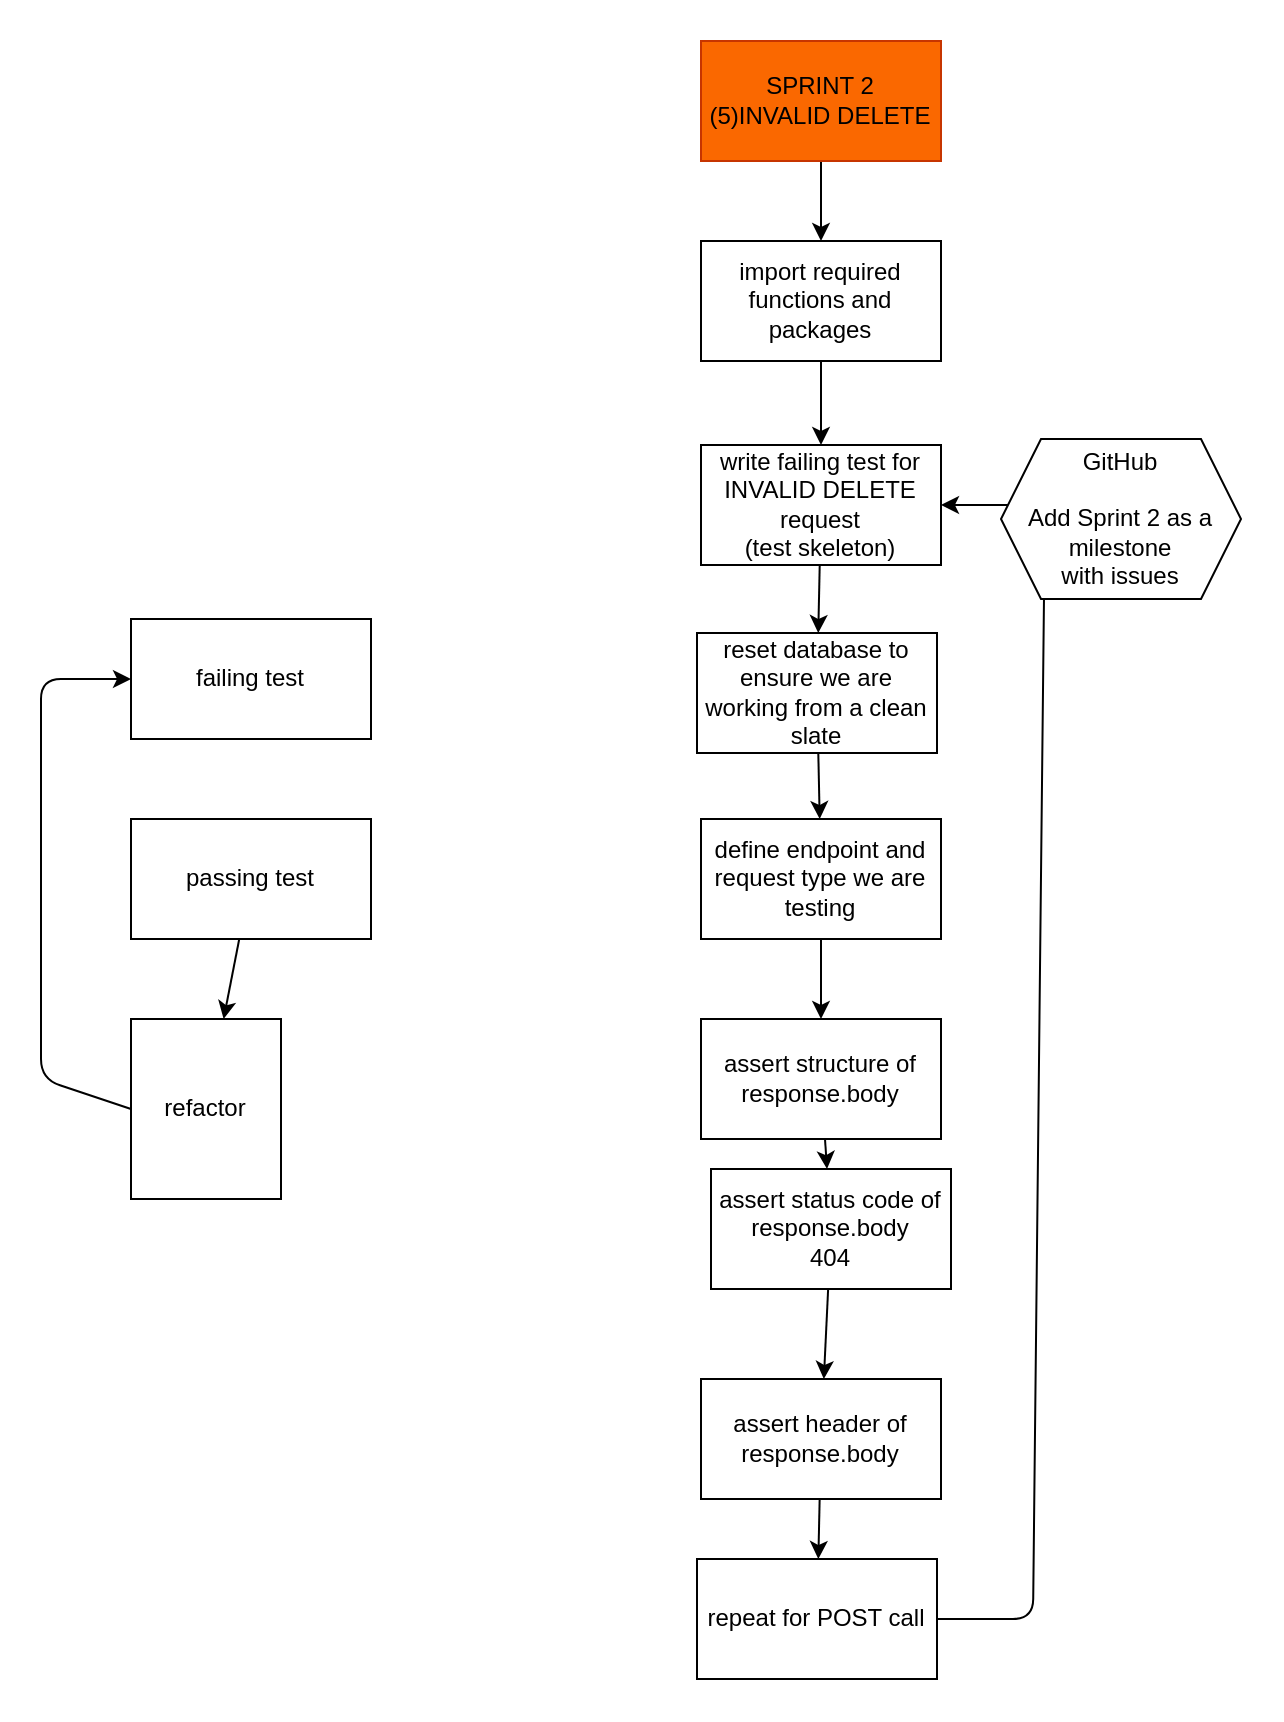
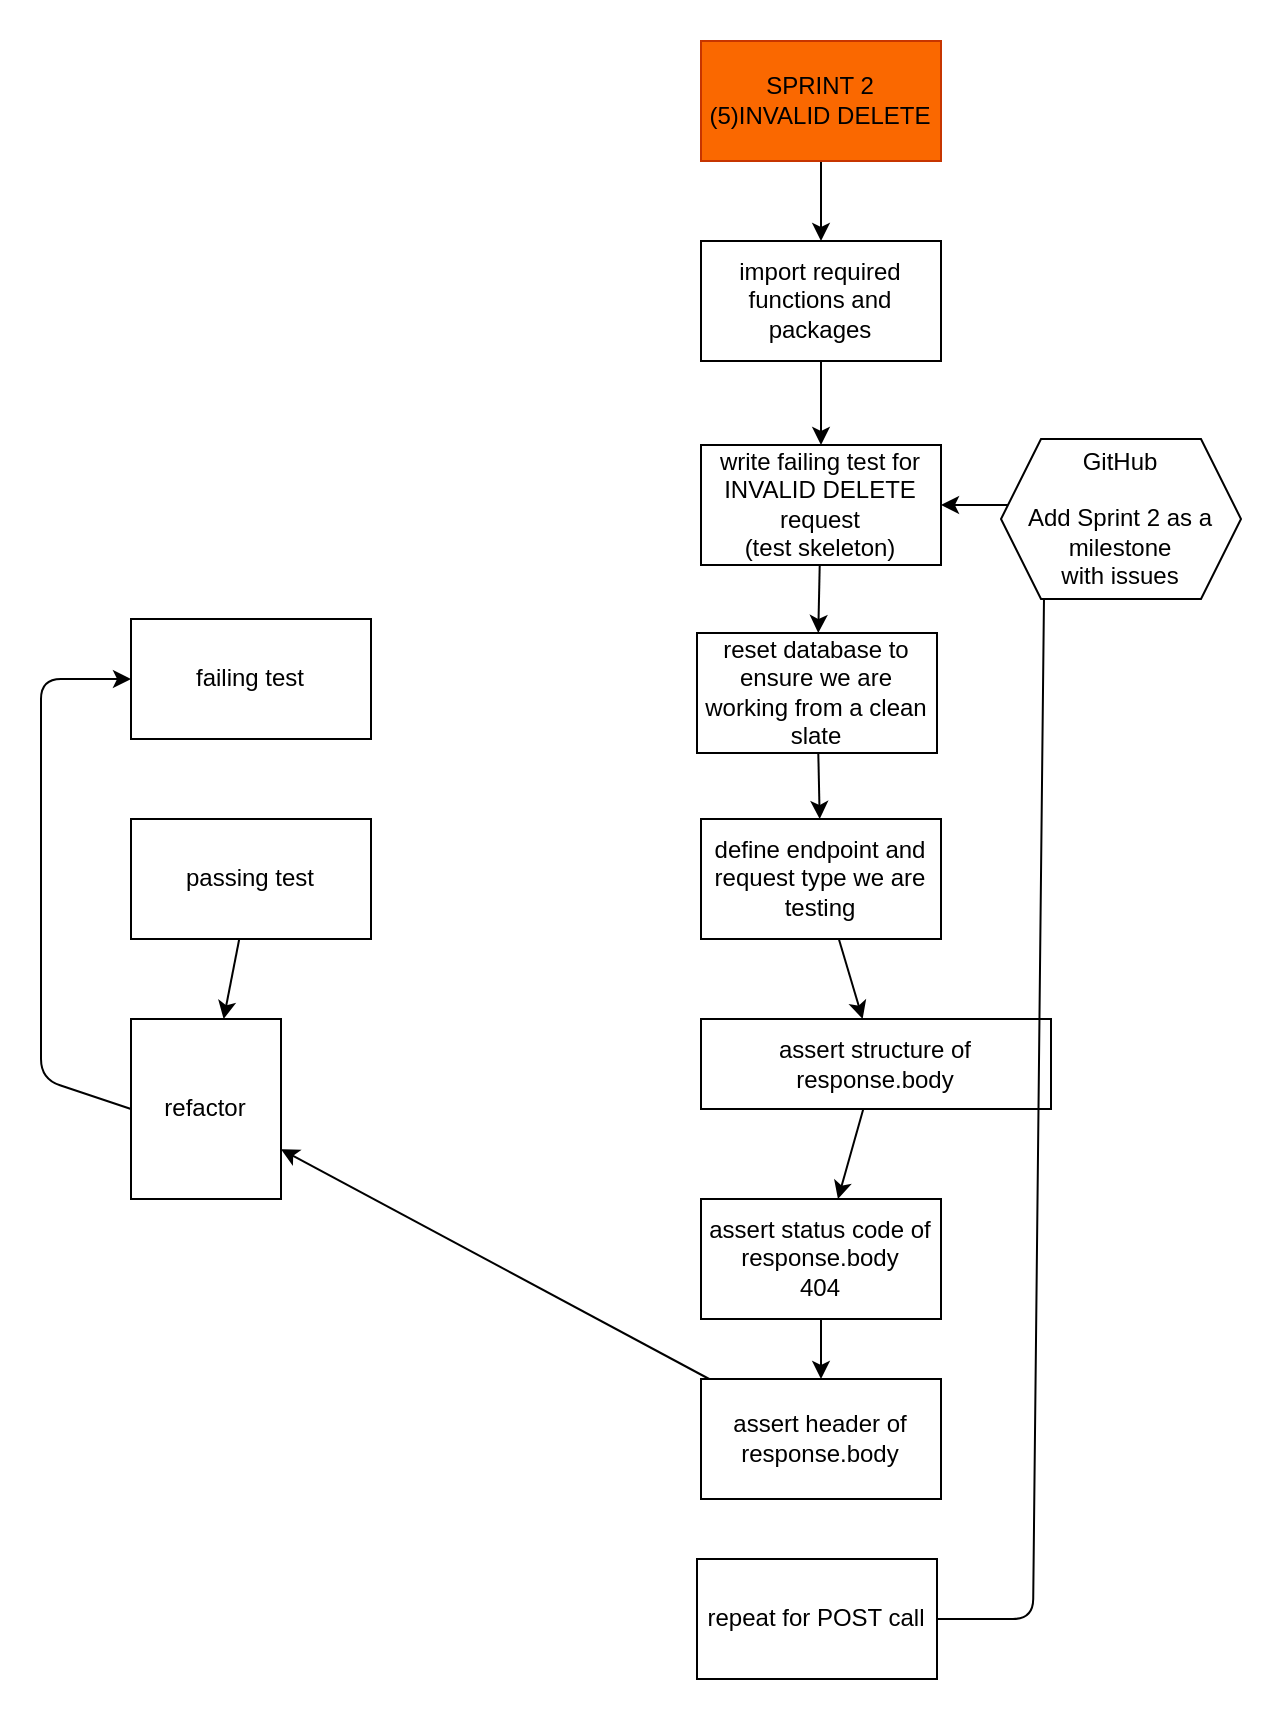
node "assert structure of response.body": size 240x120 -> 350x90
node "assert status code of response.body 404": moved (831, 1229) -> (821, 1259)
edge "assert header of response.body" -> "repeat for POST call": now "assert header of response.body" -> "refactor"
